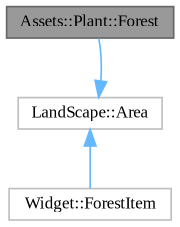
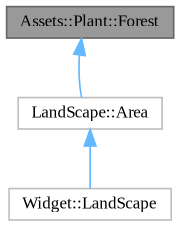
edge "Assets::Plant::Forest" -> "LandScape::Area": reversed
node "Widget::ForestItem": label "Widget::ForestItem" -> "Widget::LandScape"
